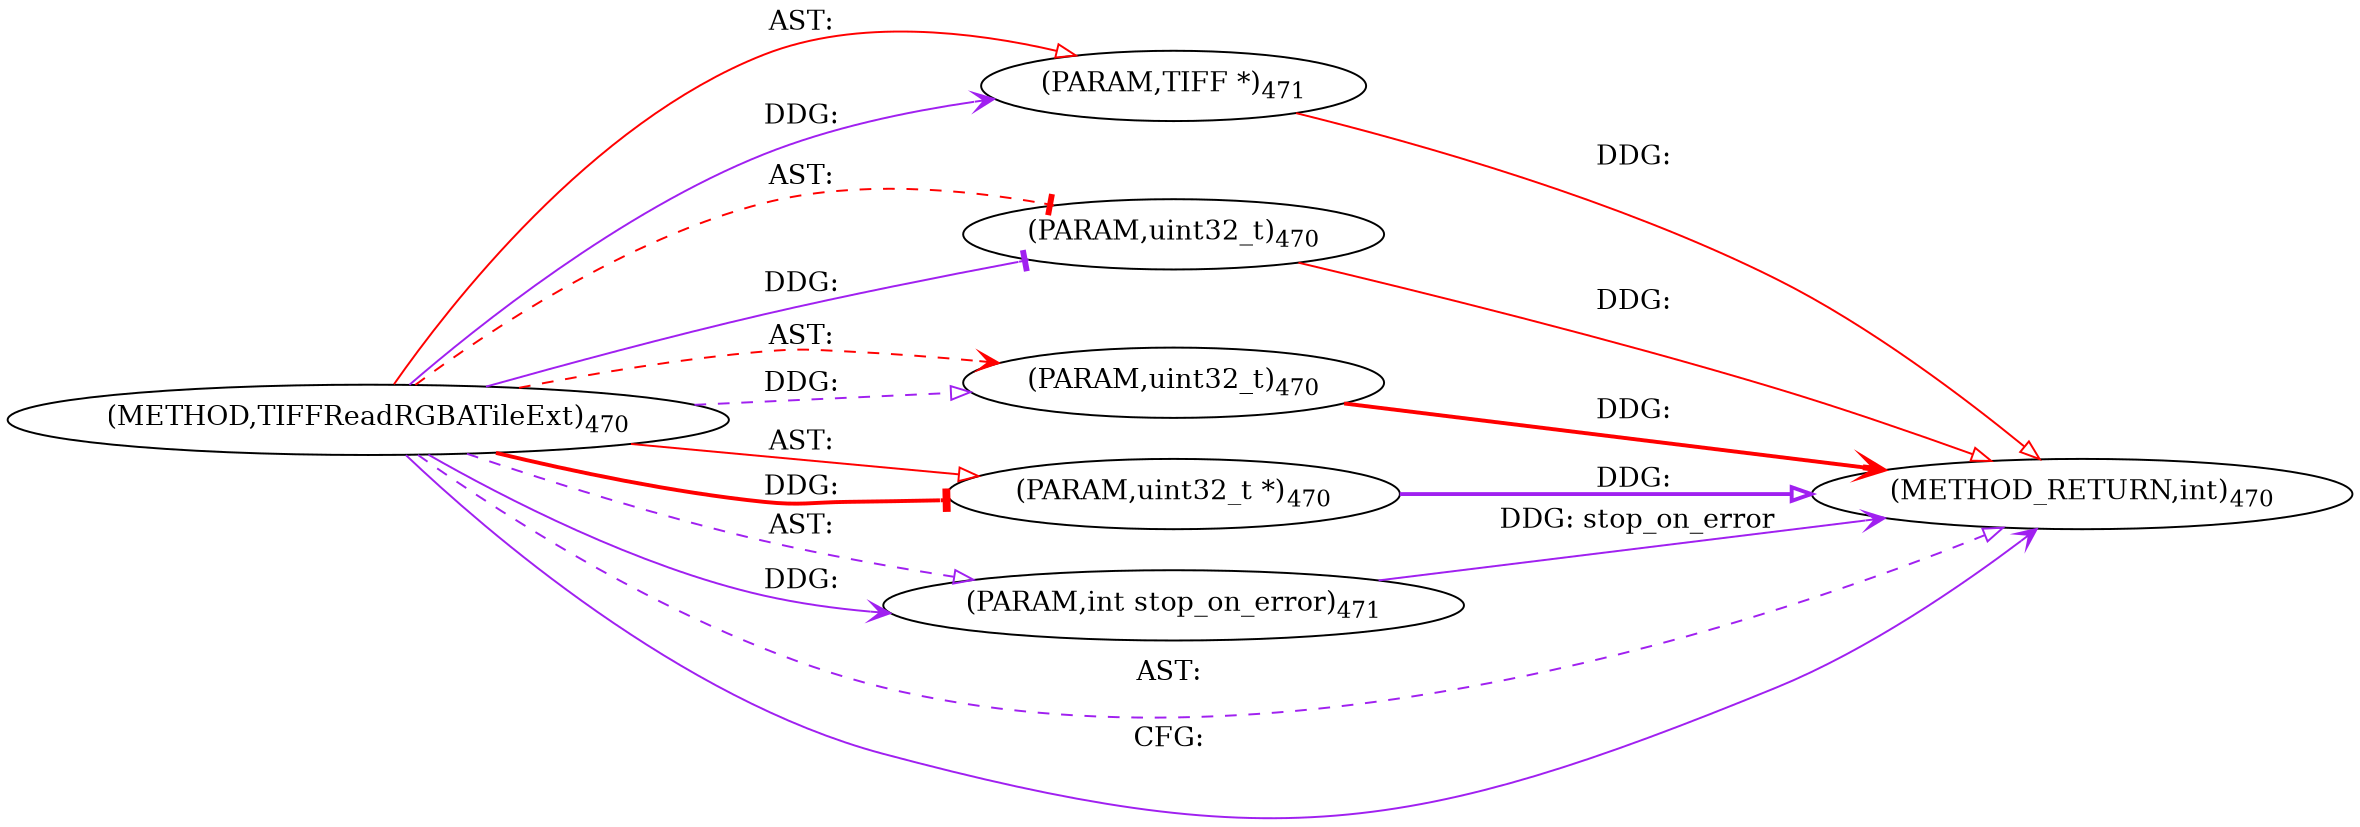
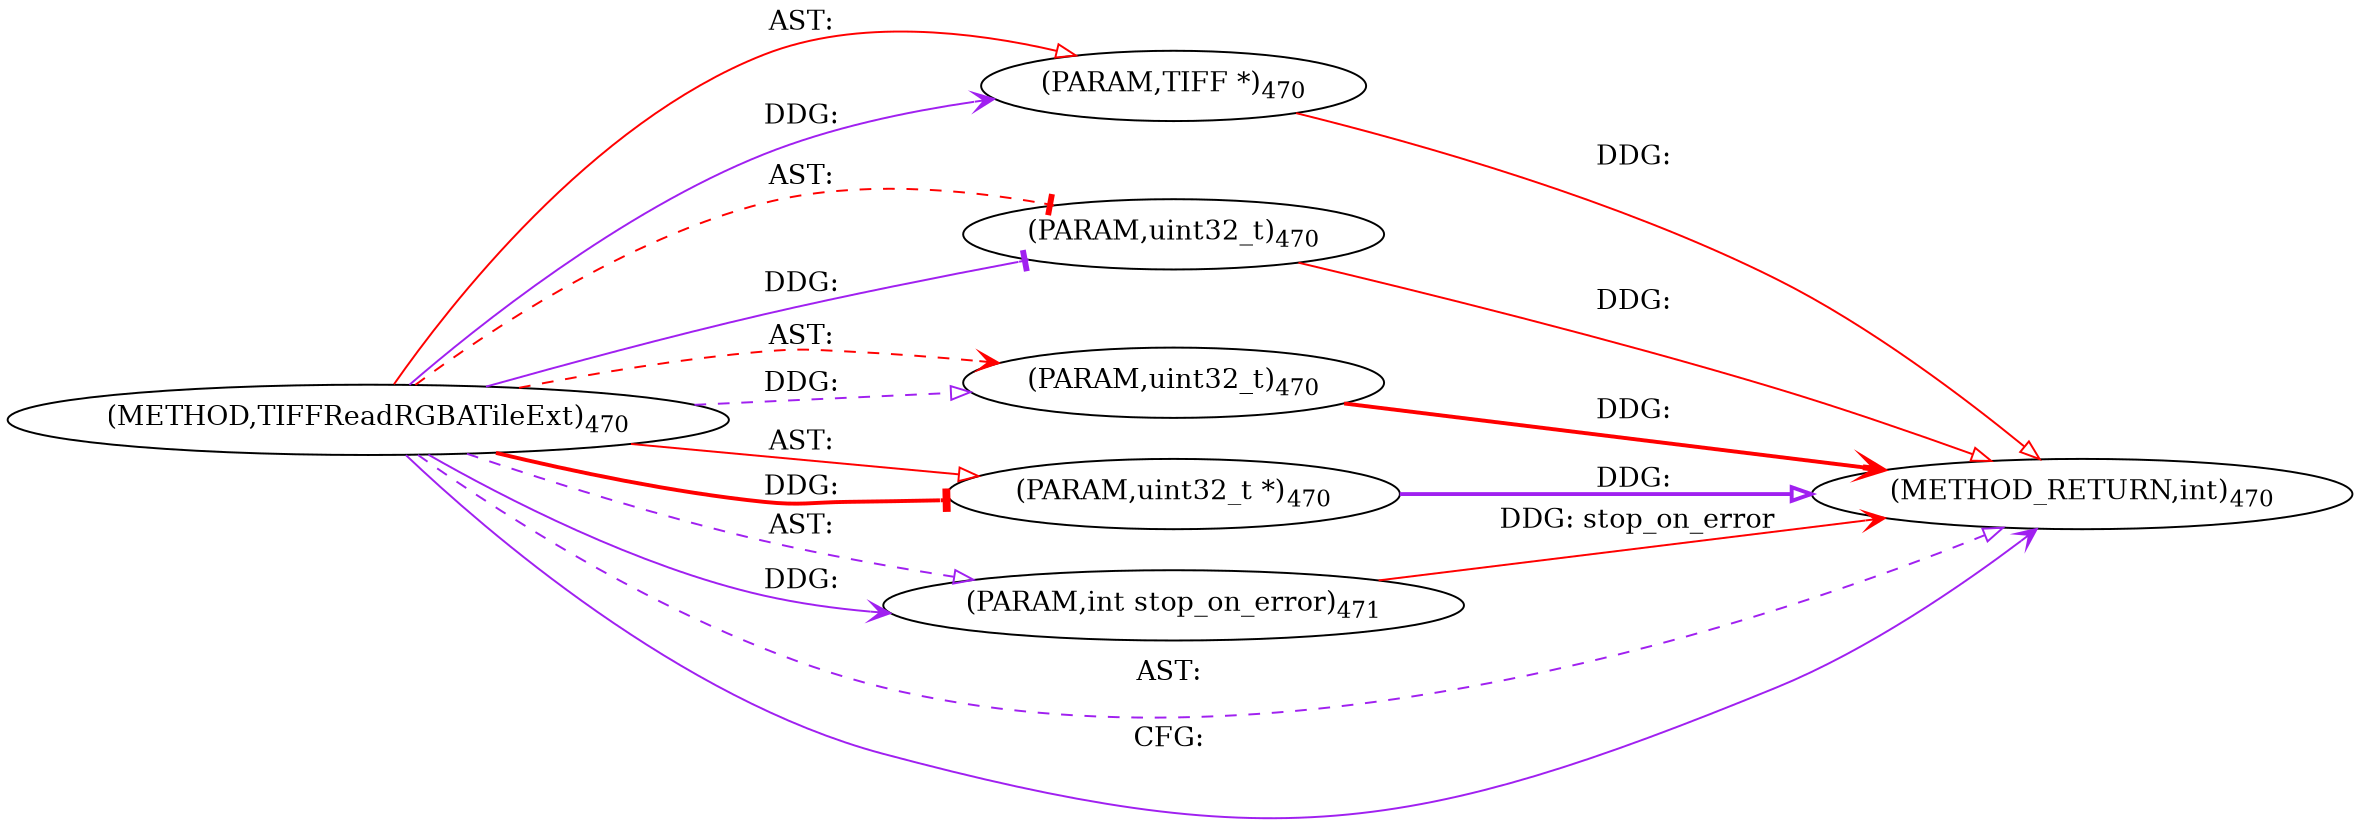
node "(PARAM,TIFF *)": text "471" -> "470"
edge "(PARAM,int stop_on_error)" -> "(METHOD_RETURN,int)": color purple -> red
